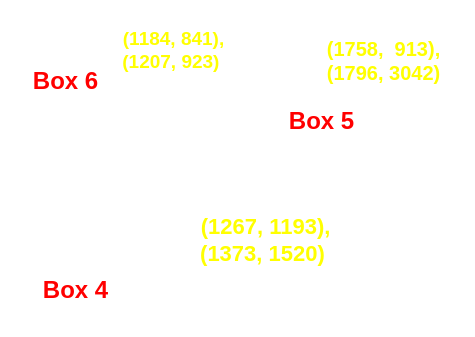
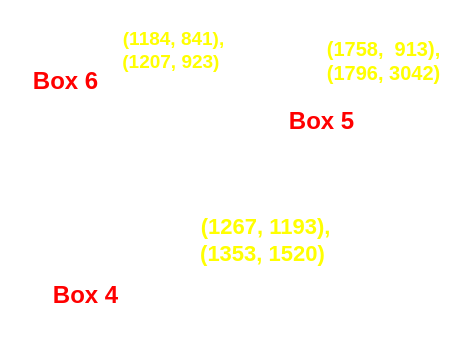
node "(1267, 1193), (1373, 1520)": label "(1267, 1193), (1373, 1520)" -> "(1267, 1193), (1353, 1520)"
node "Box 4": moved (76, 291) -> (86, 296)
